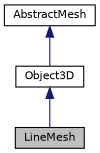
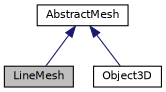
edge "LineMesh" -> "Object3D": now "LineMesh" -> "AbstractMesh"
